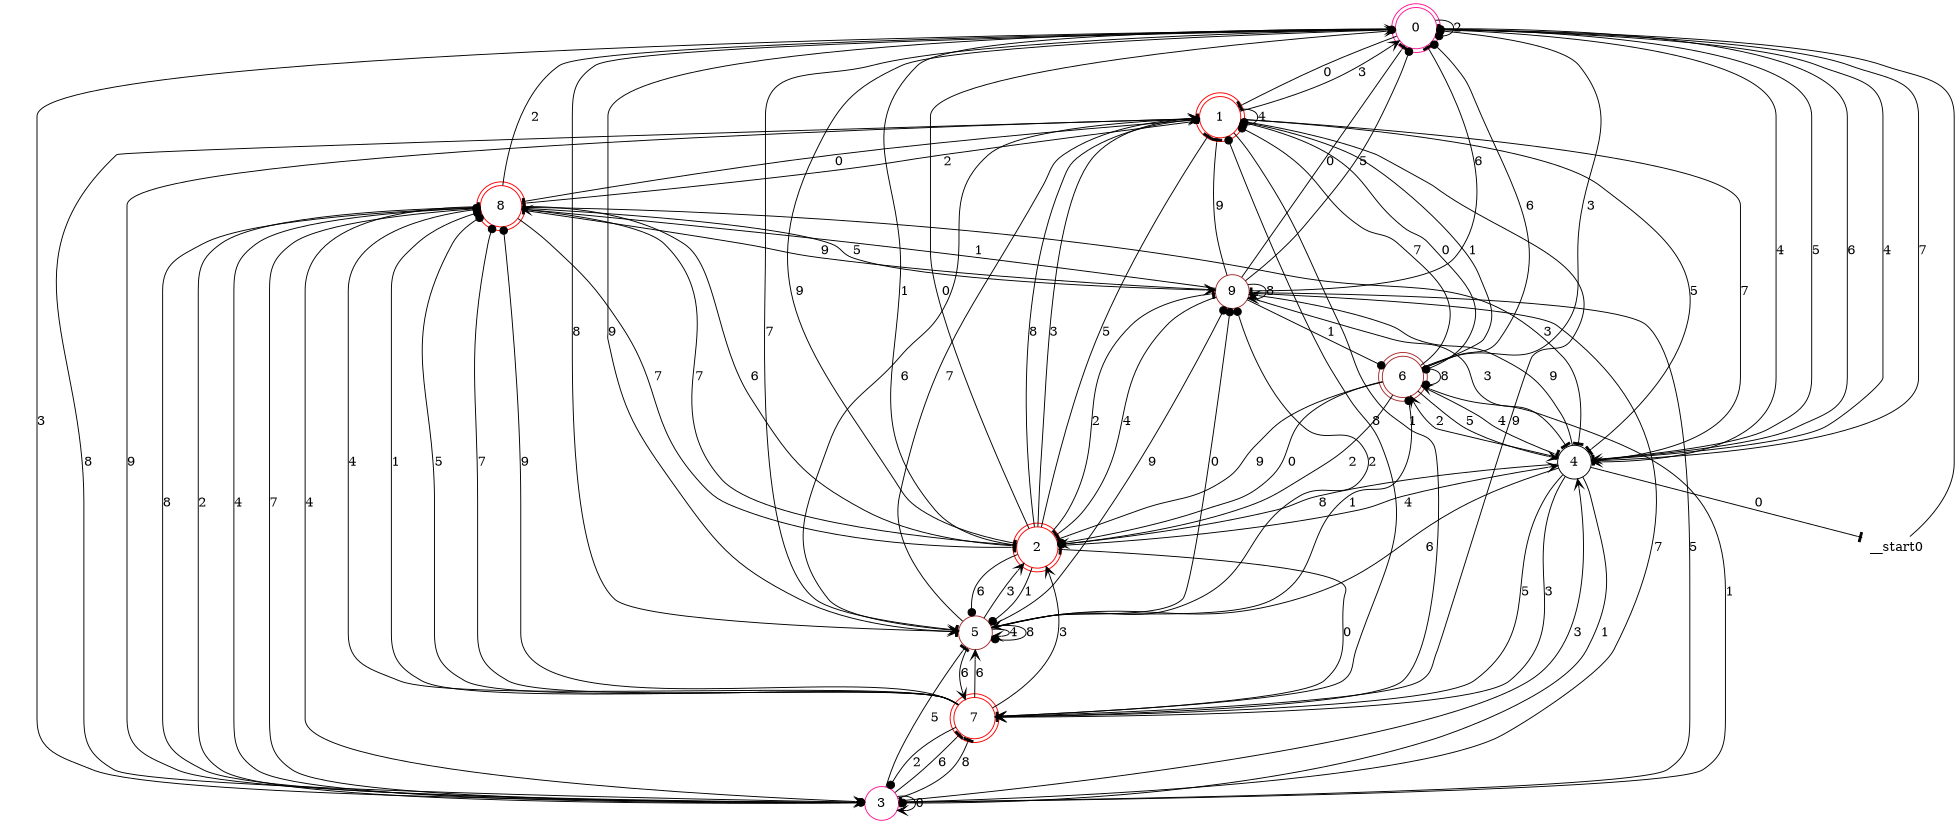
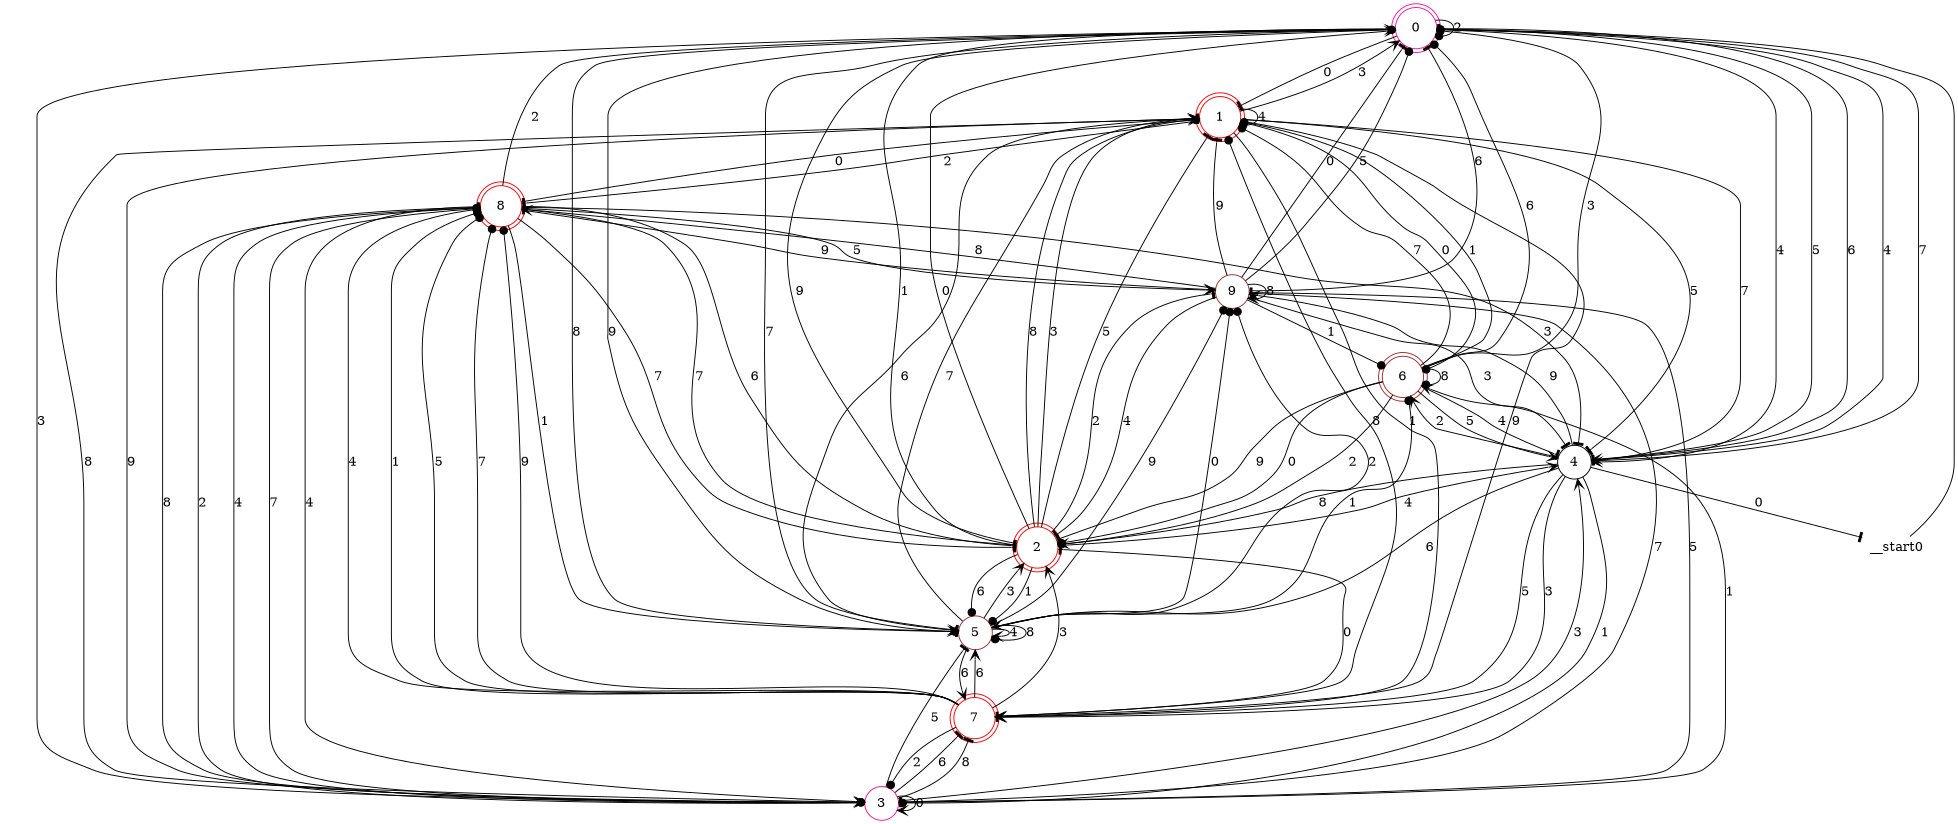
edge "9" -> "8": label "1" -> "8"
edge "8" -> "5": added, label "1"
